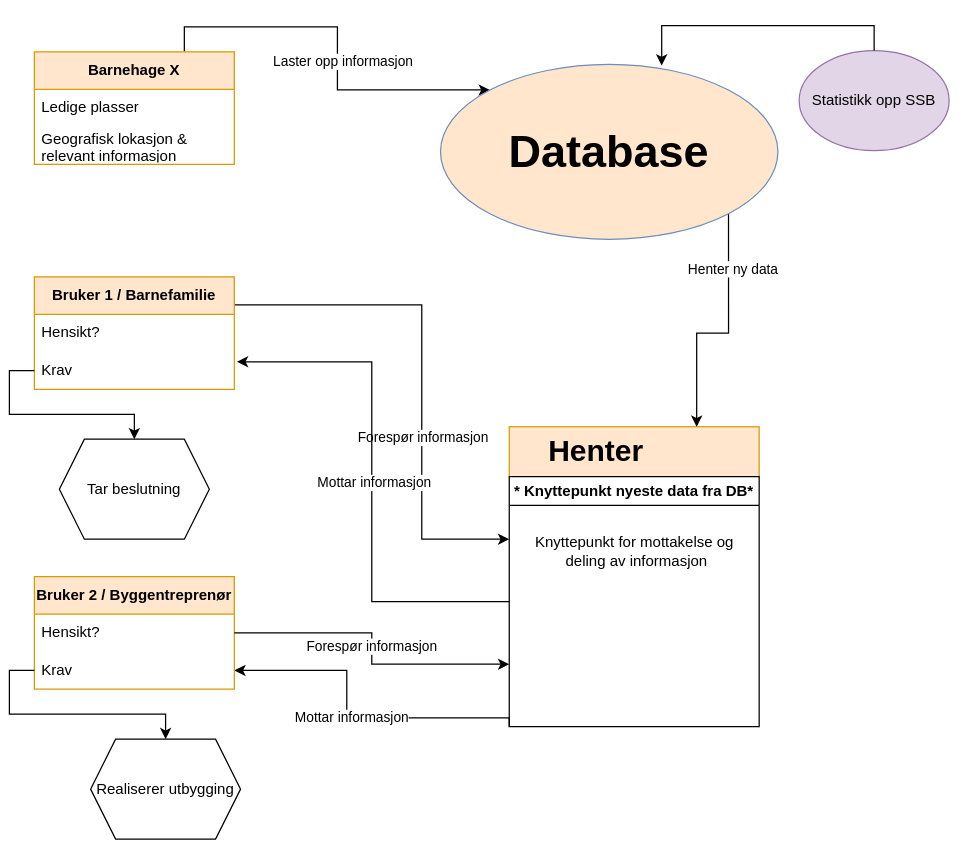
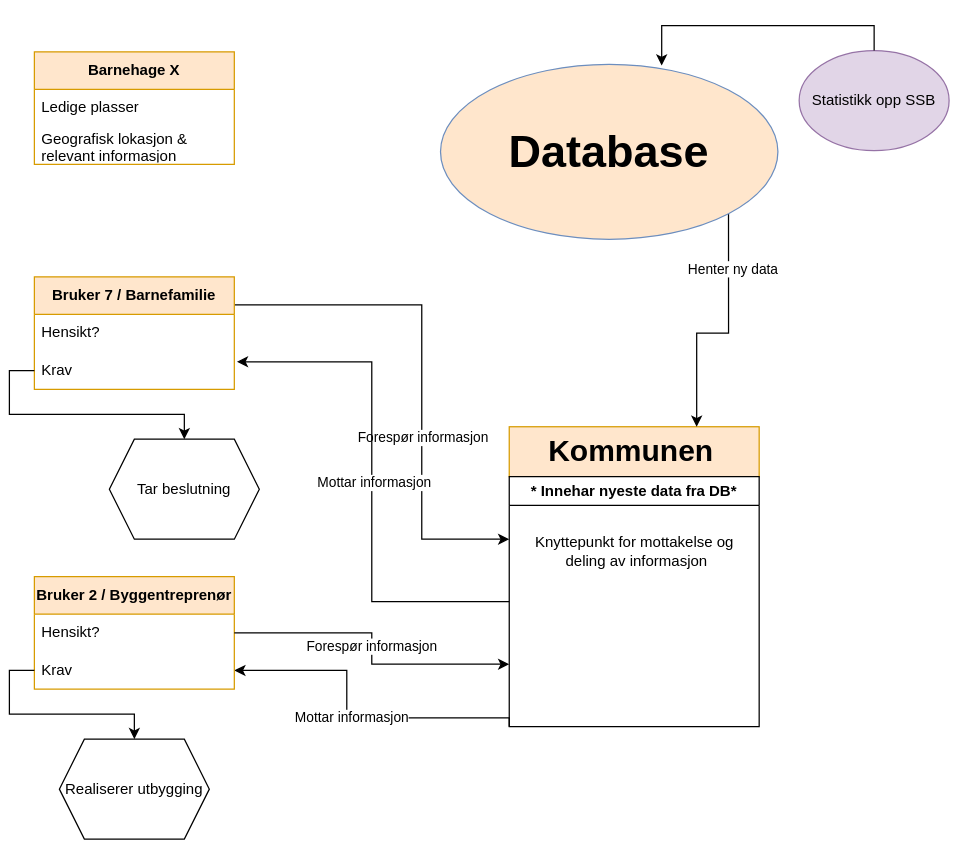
edge "Barnehage X" -> "Database": removed, label "Laster opp informasjon"
node "Bruker 1 / Barnefamilie": label "Bruker 1 / Barnefamilie" -> "Bruker 7 / Barnefamilie"
node "Henter": label "Henter" -> "Kommunen"
node "Tar beslutning": moved (134, 489) -> (184, 489)
node "* Knyttepunkt nyeste data fra DB*": label "* Knyttepunkt nyeste data fra DB*" -> "* Innehar nyeste data fra DB*"
node "Realiserer utbygging": moved (166, 789) -> (134, 789)
